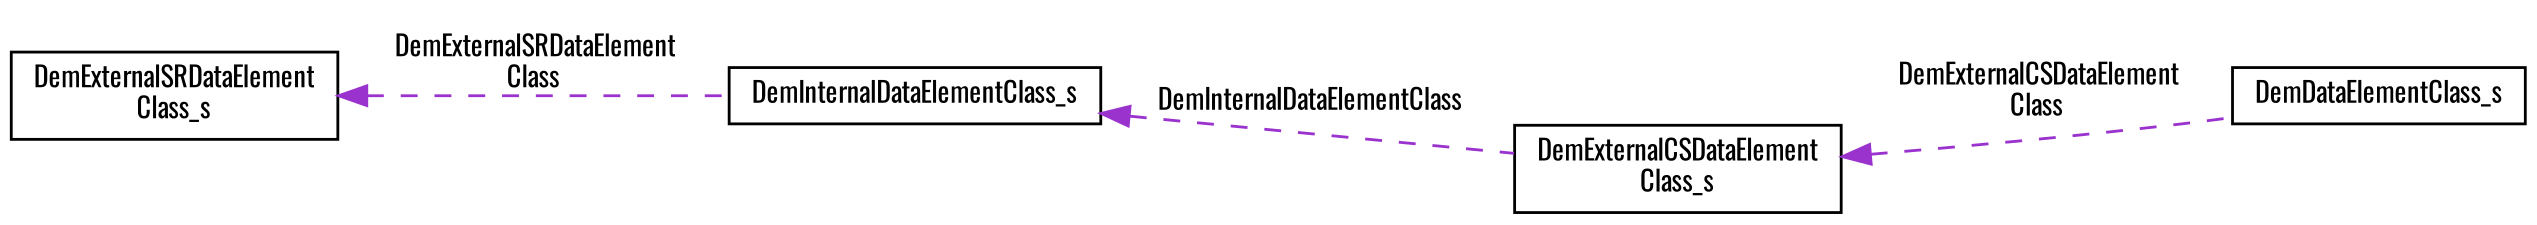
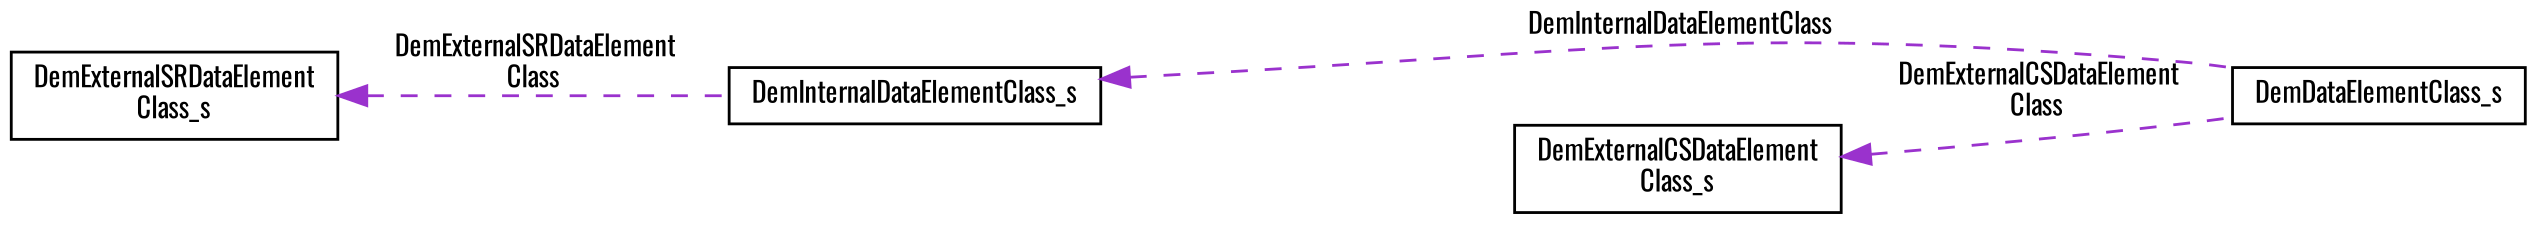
edge "DemExternalCSDataElement Class_s" -> "DemInternalDataElementClass_s": now "DemDataElementClass_s" -> "DemInternalDataElementClass_s"
